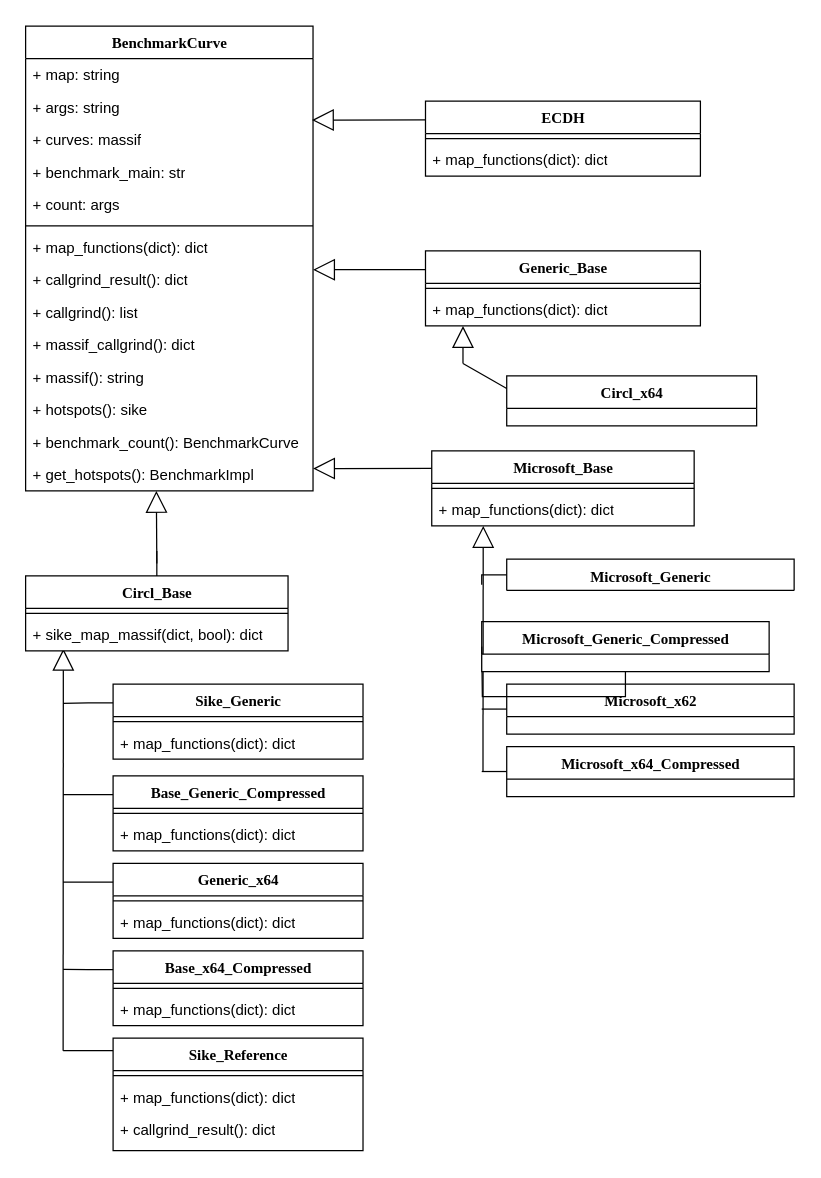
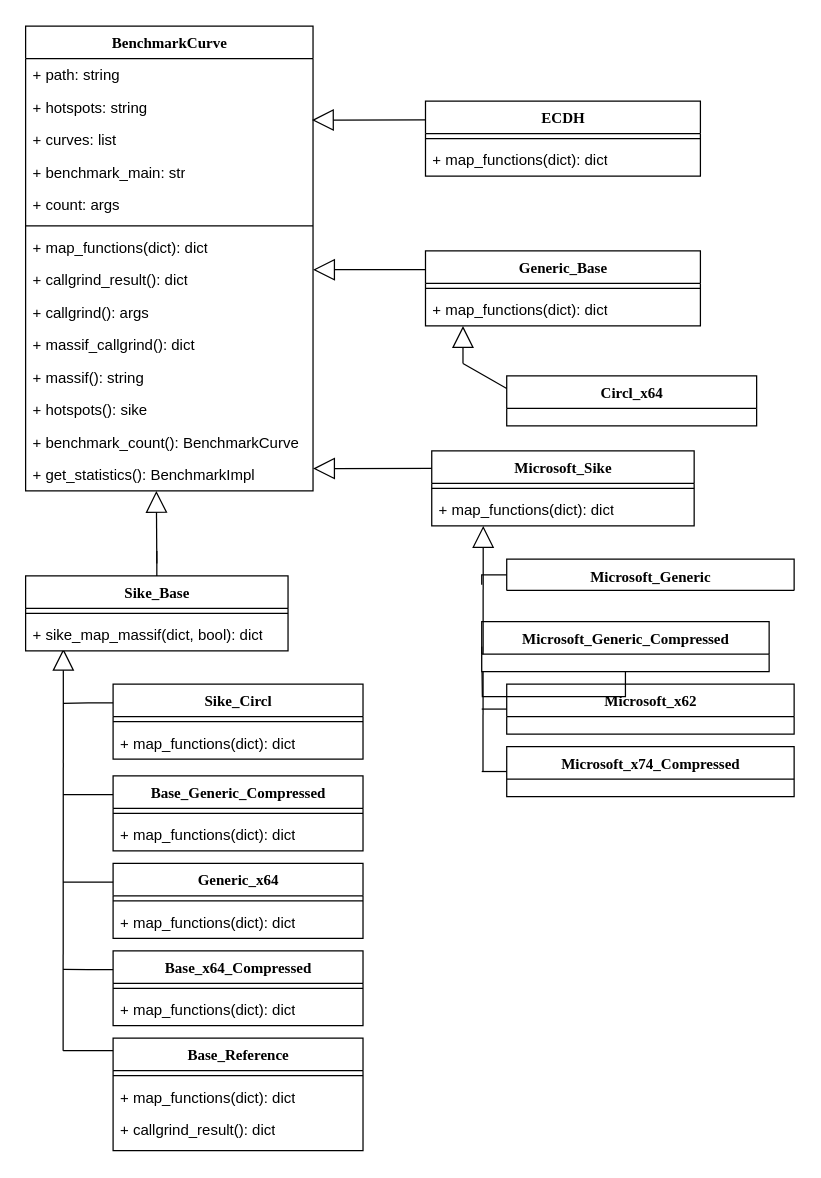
node "+ map: string": label "+ map: string" -> "+ path: string"
node "+ args: string": label "+ args: string" -> "+ hotspots: string"
node "+ curves: massif": label "+ curves: massif" -> "+ curves: list"
node "+ callgrind(): list": label "+ callgrind(): list" -> "+ callgrind(): args"
node "Microsoft_Base": label "Microsoft_Base" -> "Microsoft_Sike"
node "+ get_hotspots(): BenchmarkImpl": label "+ get_hotspots(): BenchmarkImpl" -> "+ get_statistics(): BenchmarkImpl"
node "Circl_Base": label "Circl_Base" -> "Sike_Base"
node "Sike_Generic": label "Sike_Generic" -> "Sike_Circl"
node "Microsoft_x64_Compressed": label "Microsoft_x64_Compressed" -> "Microsoft_x74_Compressed"
node "Sike_Reference": label "Sike_Reference" -> "Base_Reference"
